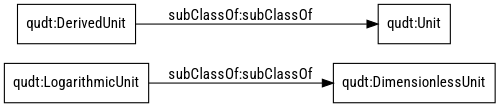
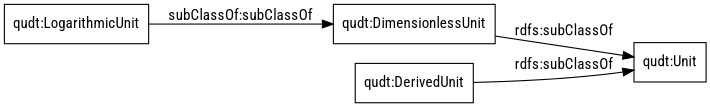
edge "qudt:DerivedUnit" -> "qudt:Unit": label "subClassOf:subClassOf" -> "rdfs:subClassOf"
edge "qudt:DimensionlessUnit" -> "qudt:Unit": added, label "rdfs:subClassOf"
